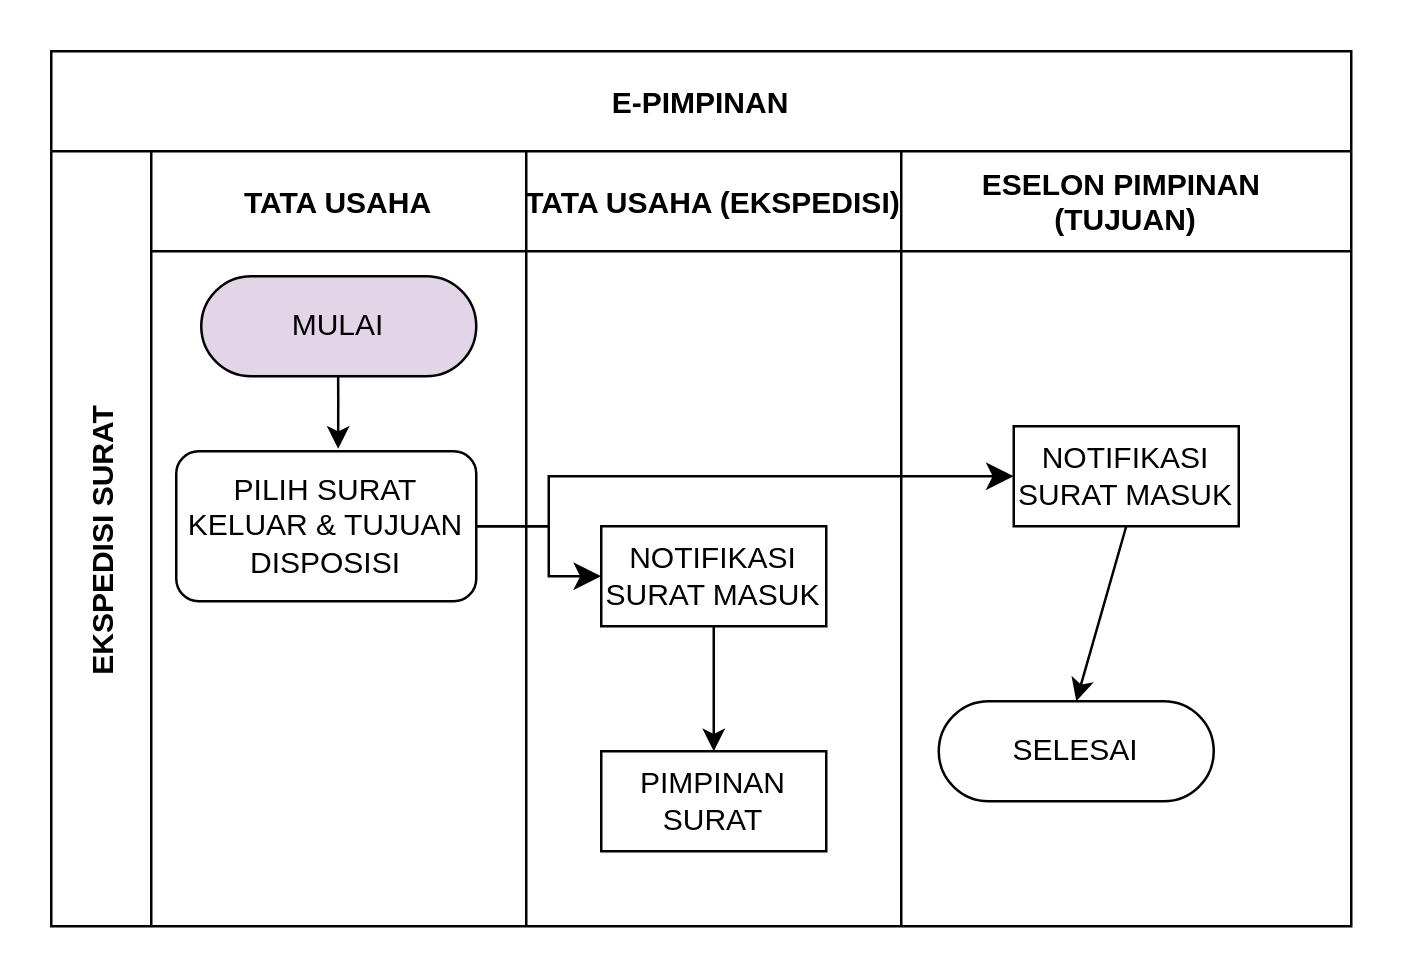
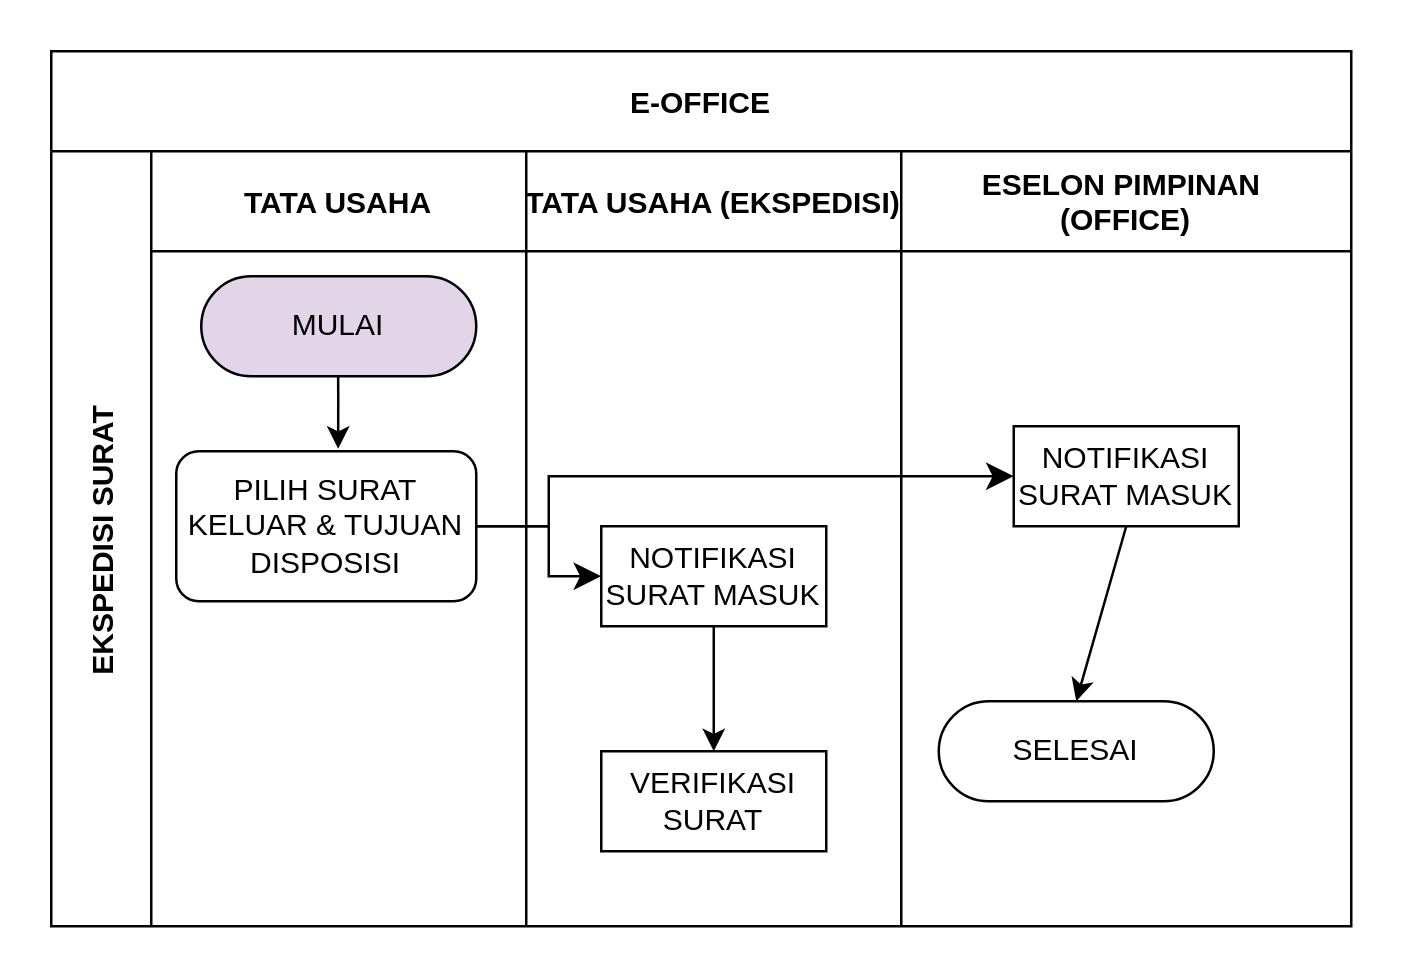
node "E-PIMPINAN": label "E-PIMPINAN" -> "E-OFFICE"
node "ESELON PIMPINAN (TUJUAN)": label "ESELON PIMPINAN (TUJUAN)" -> "ESELON PIMPINAN (OFFICE)"
node "PIMPINAN SURAT": label "PIMPINAN SURAT" -> "VERIFIKASI SURAT"
